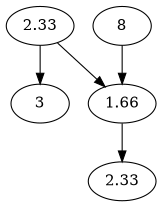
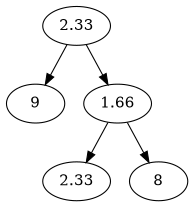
edge "8" -> "1.66": reversed
node "3": label "3" -> "9"
